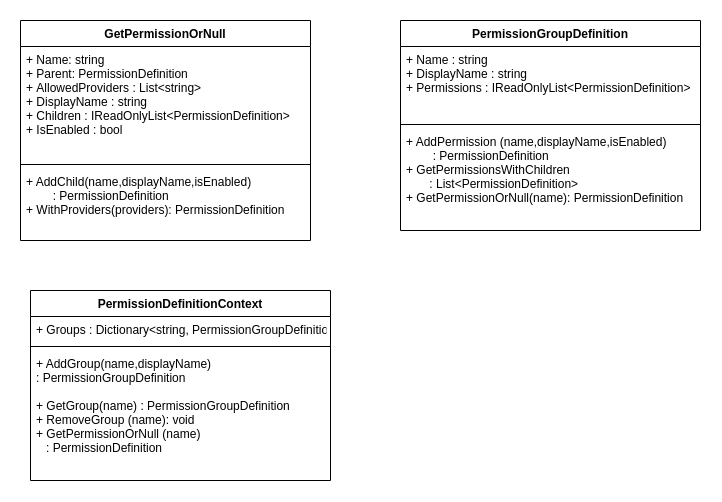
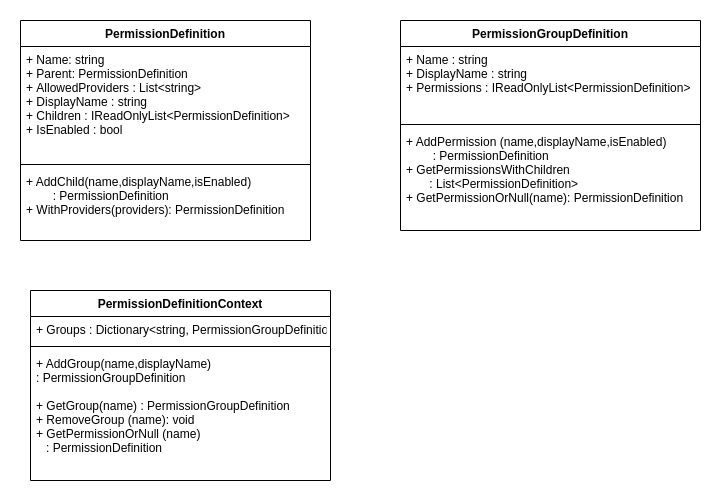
node "GetPermissionOrNull": label "GetPermissionOrNull" -> "PermissionDefinition"
